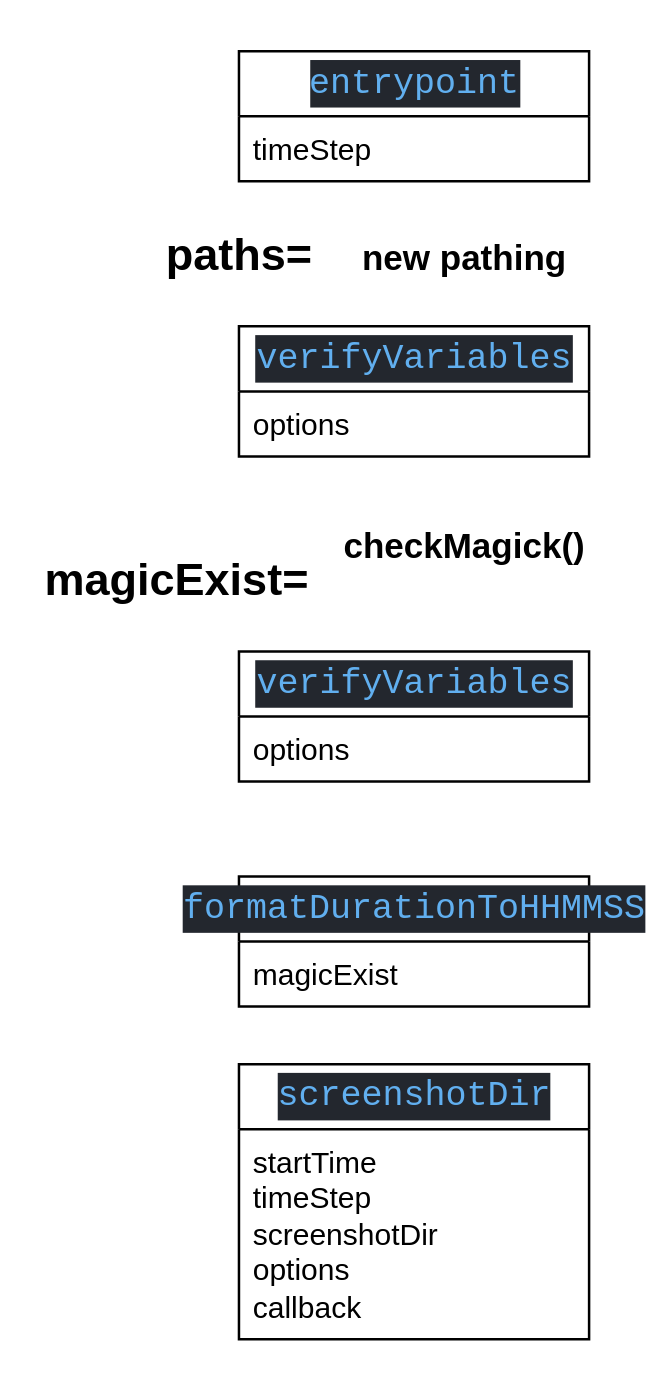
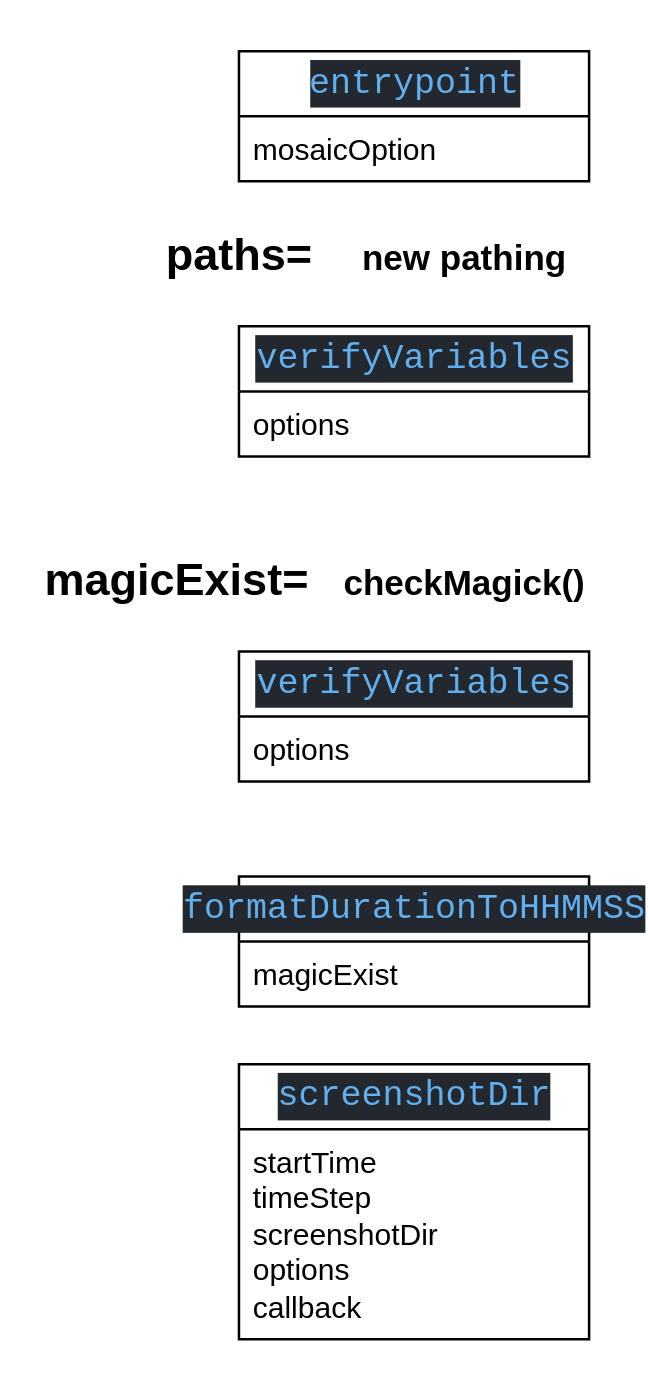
node "timeStep": label "timeStep" -> "mosaicOption"
node "checkMagick()": moved (464, 539) -> (464, 576)
